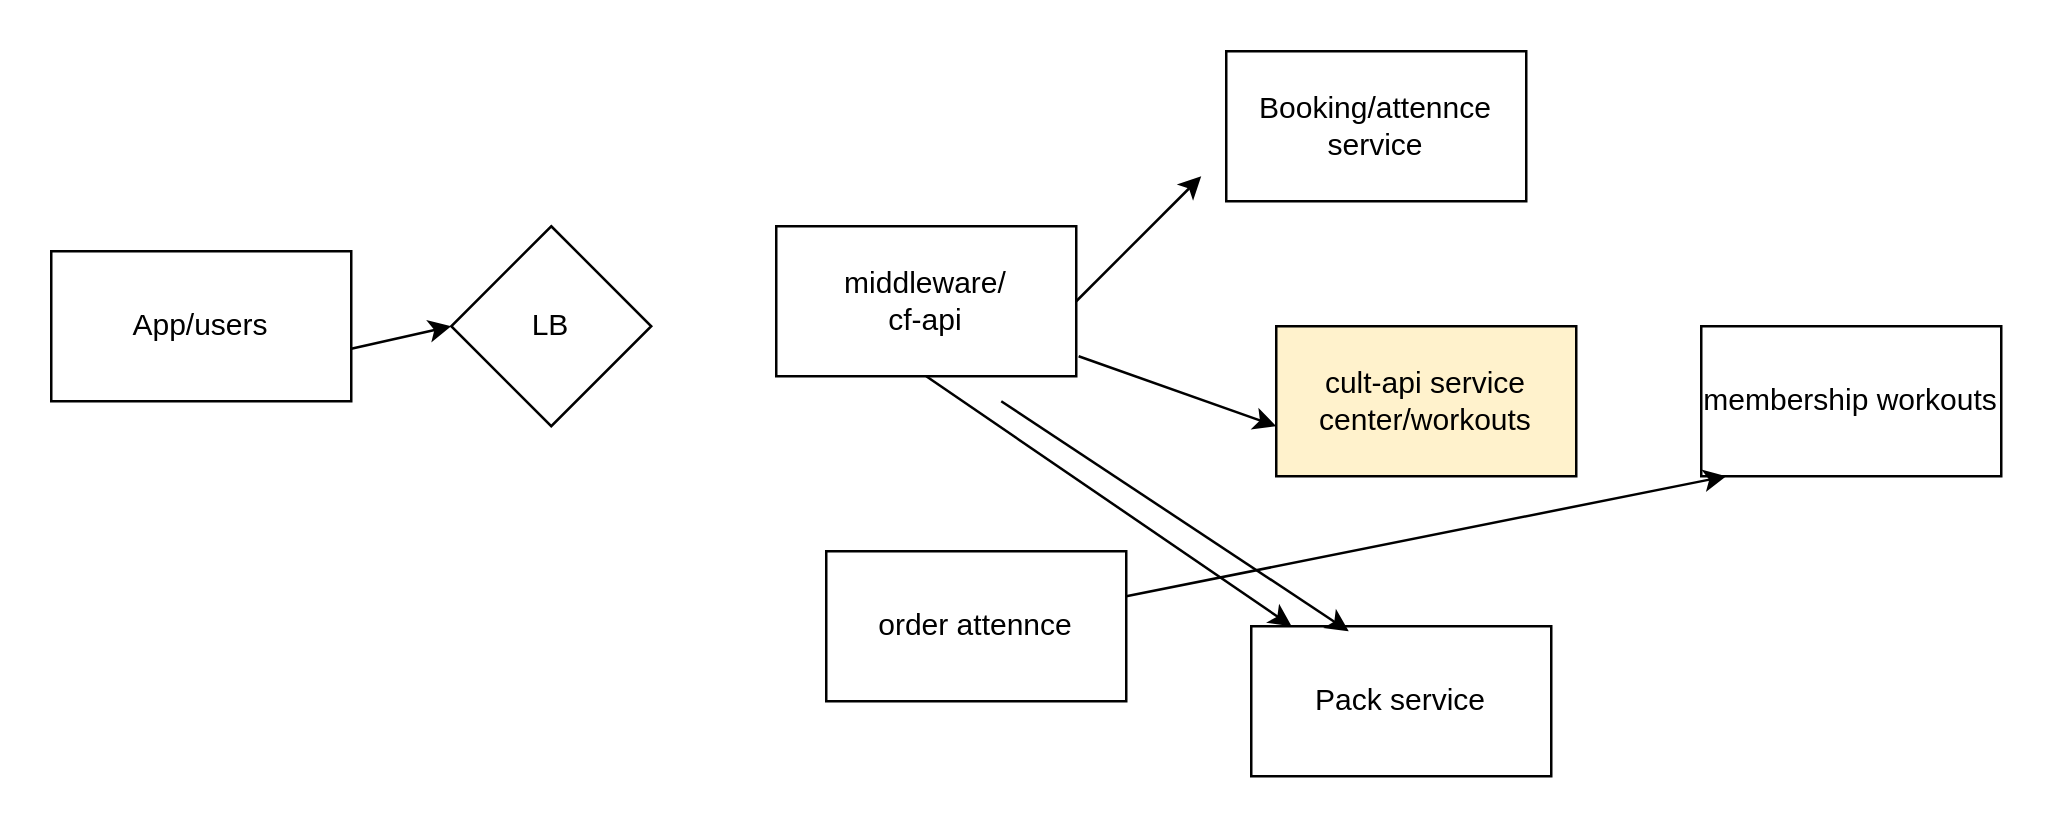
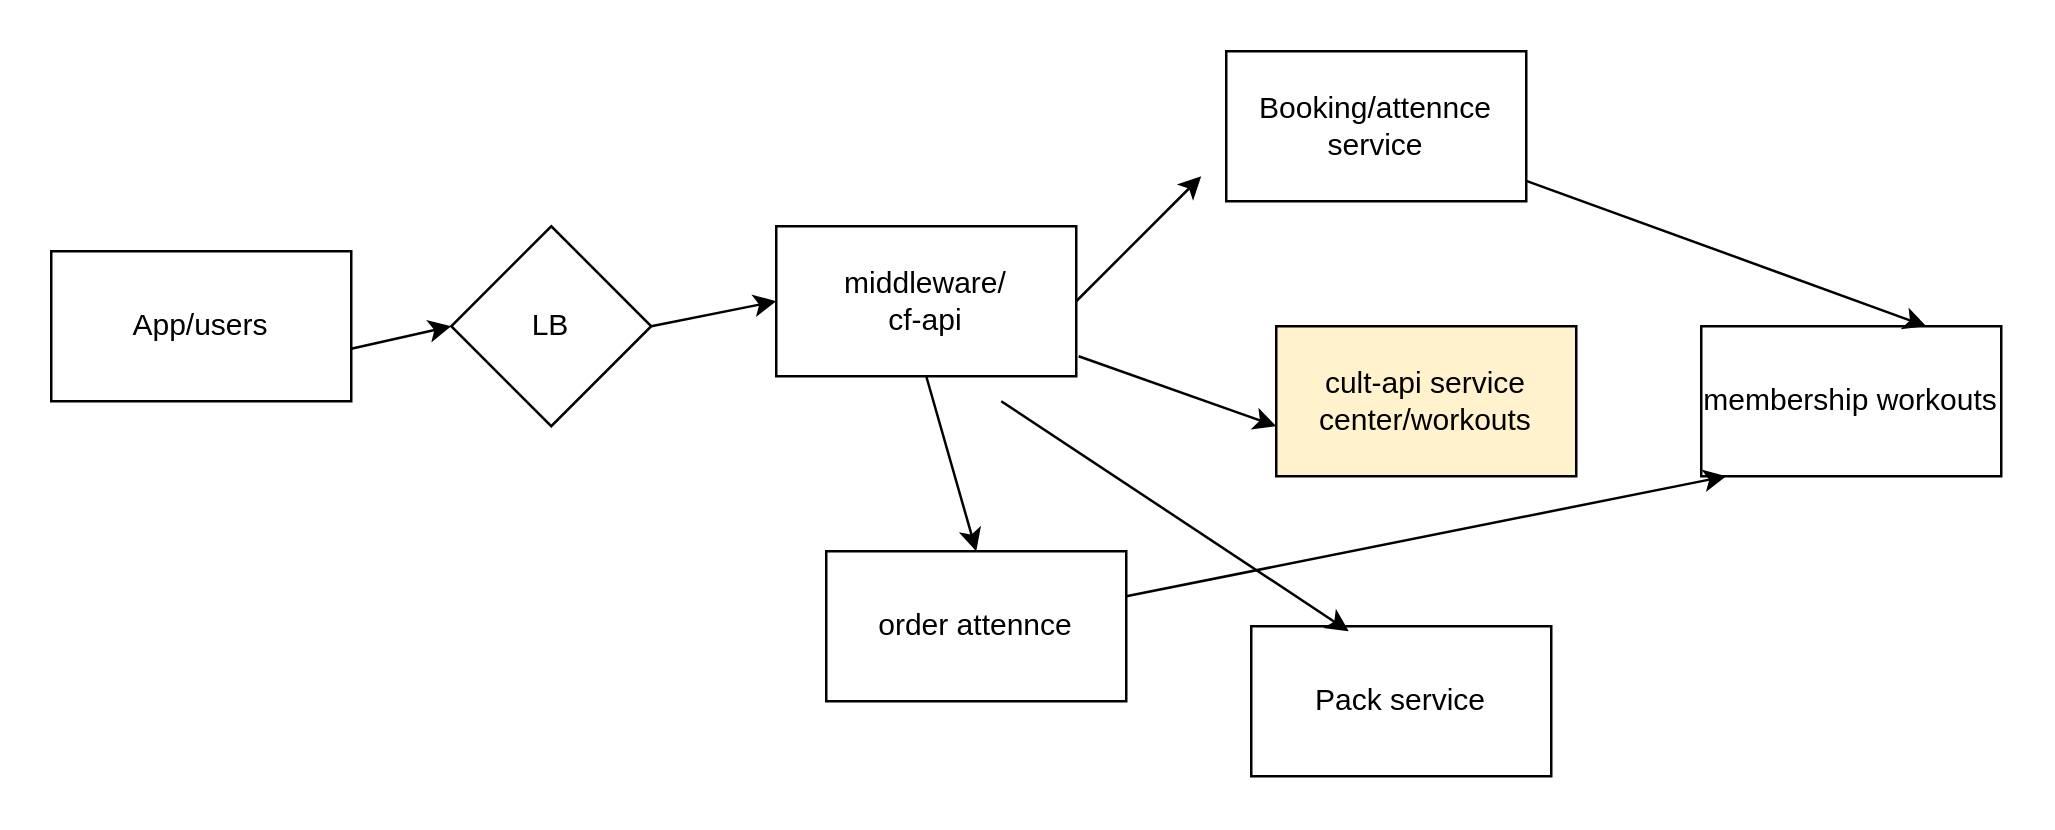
edge "Booking/attennce service" -> "membership workouts": added
edge "LB" -> "middleware/ cf-api": added
edge "middleware/ cf-api" -> "Pack service": now "middleware/ cf-api" -> "order attennce"
